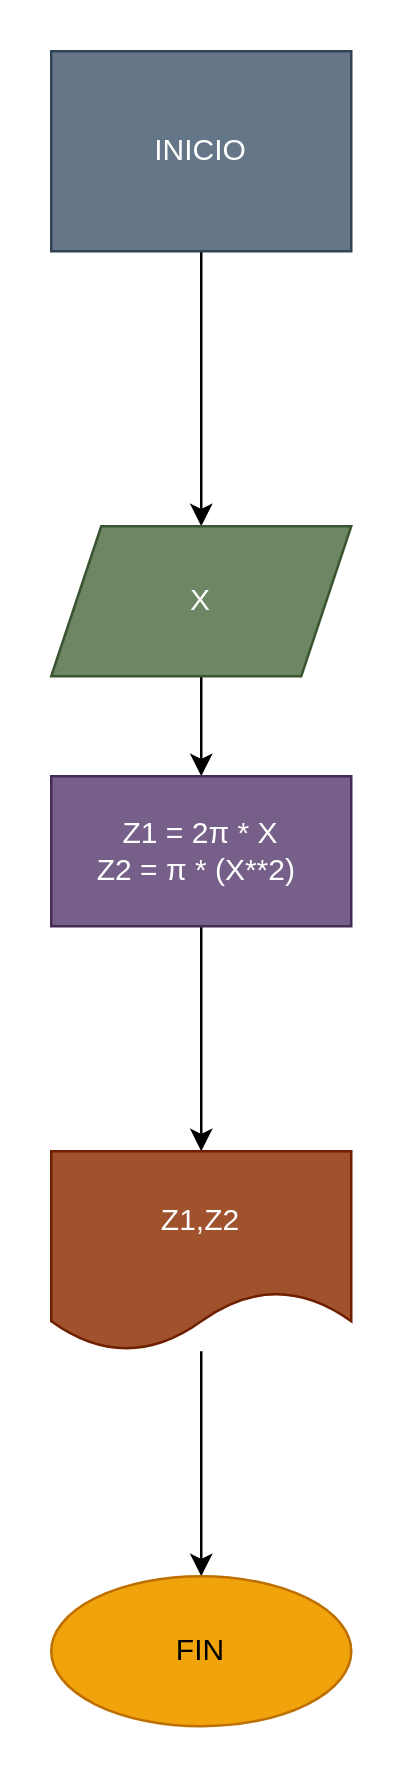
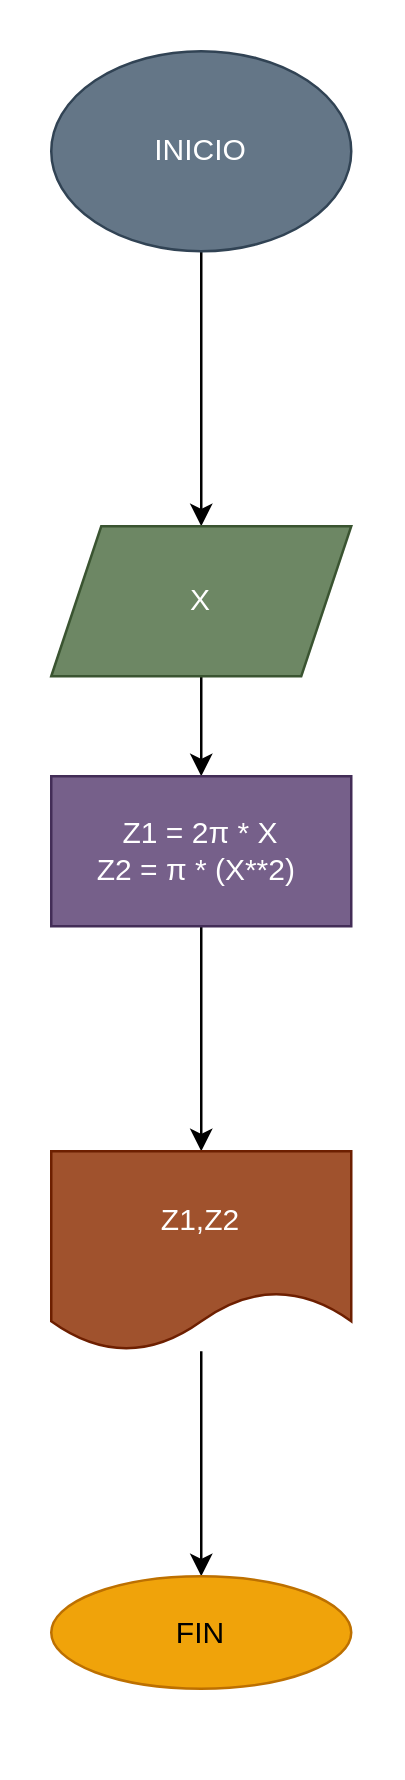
node "INICIO": shape rectangle -> ellipse
node "FIN": size 300x150 -> 300x113
